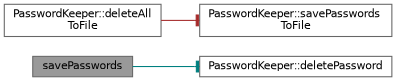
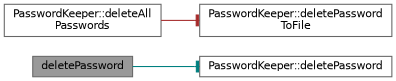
node "PasswordKeeper::deleteAll ToFile": label "PasswordKeeper::deleteAll ToFile" -> "PasswordKeeper::deleteAll Passwords"
node "PasswordKeeper::savePasswords ToFile": label "PasswordKeeper::savePasswords ToFile" -> "PasswordKeeper::deletePassword ToFile"
node "savePasswords": label "savePasswords" -> "deletePassword"
